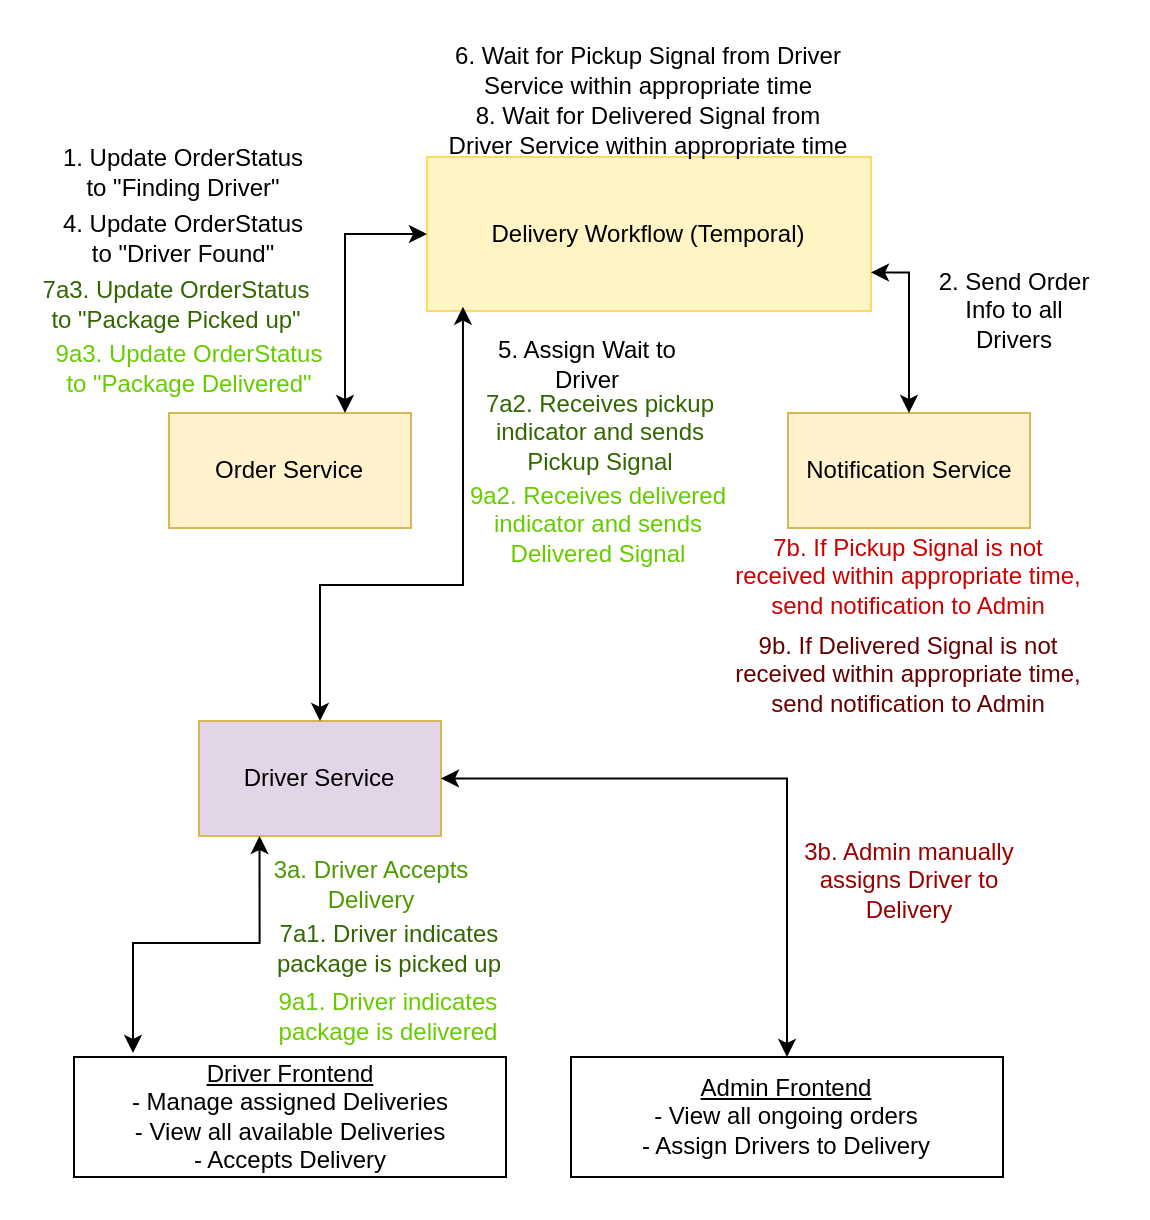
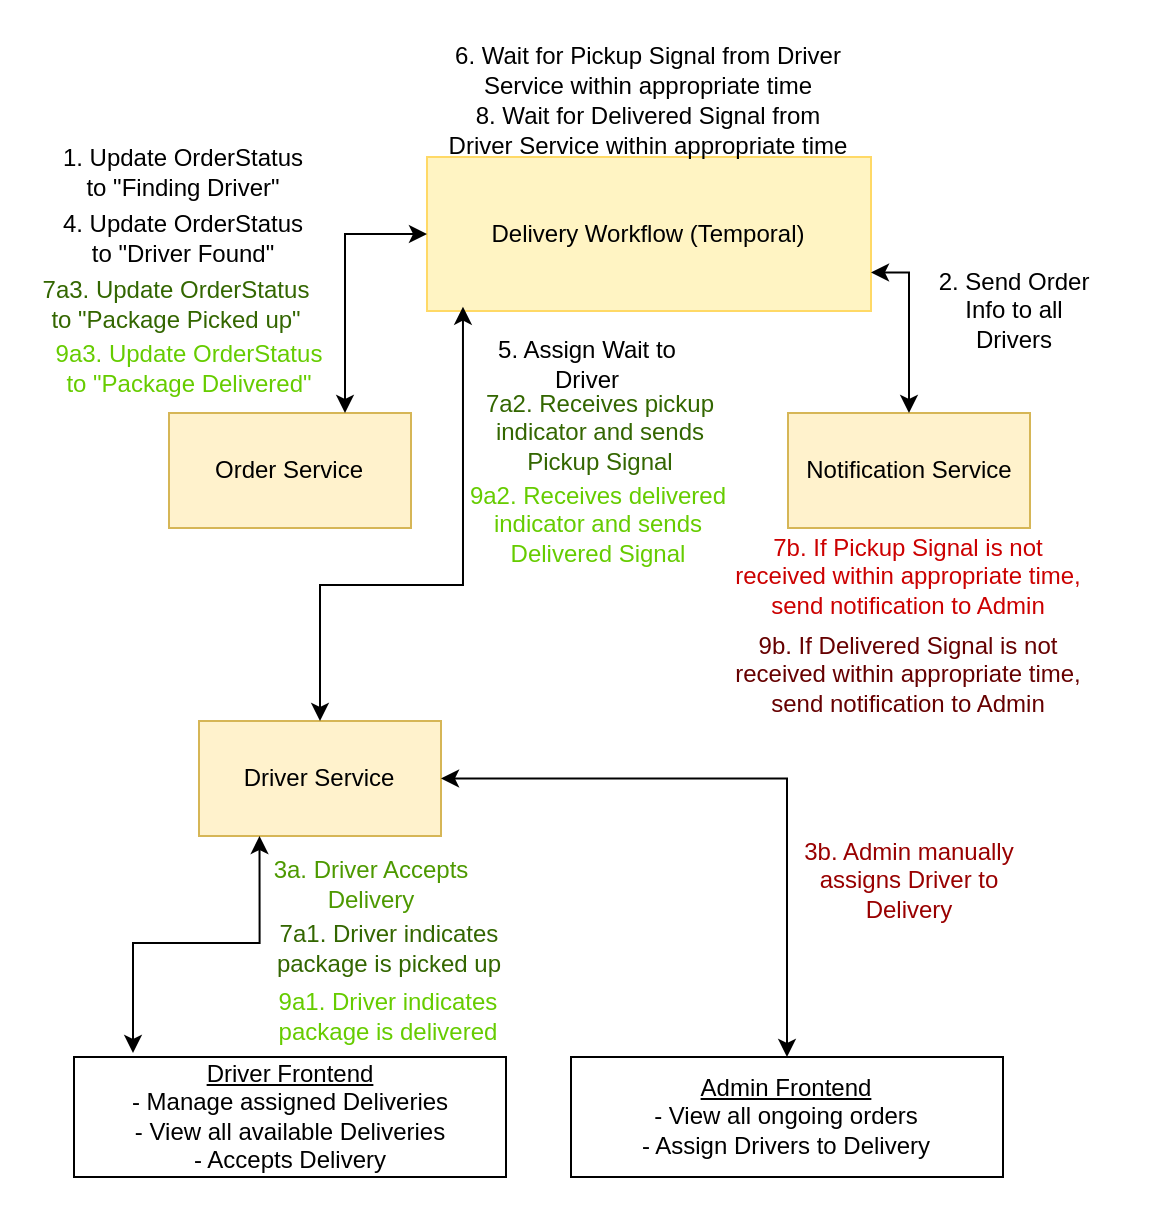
node "Driver Service": fillcolor #e1d5e7 -> #fff2cc
